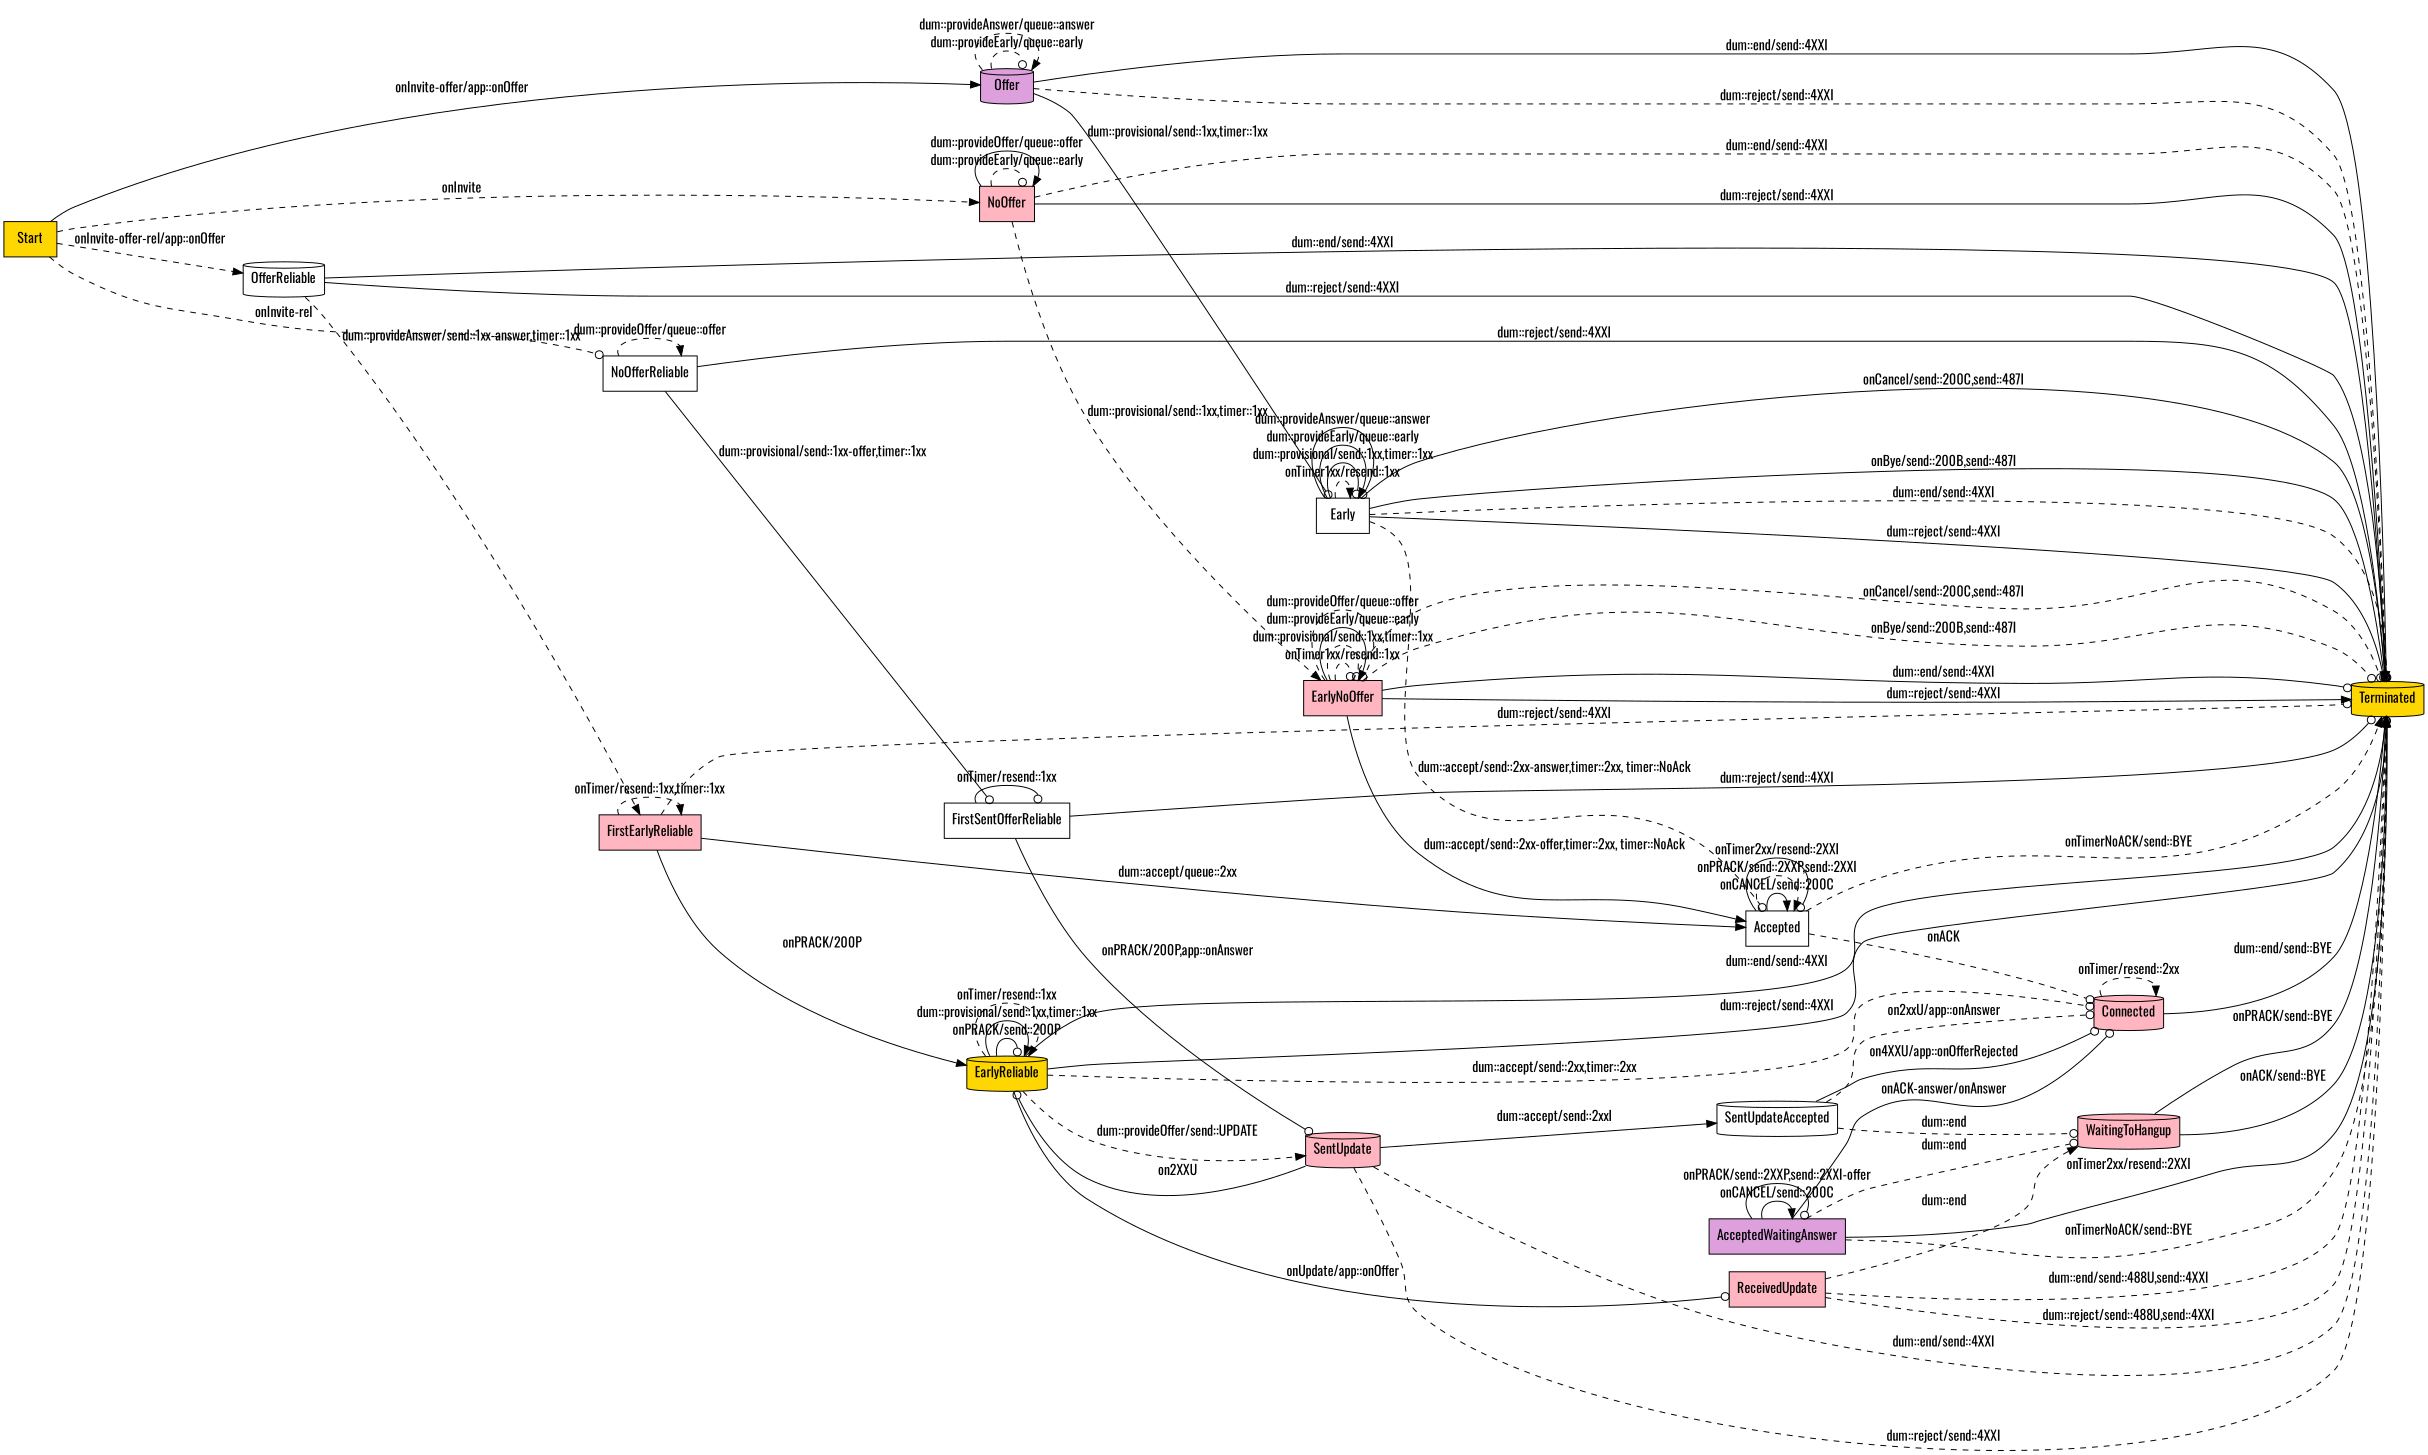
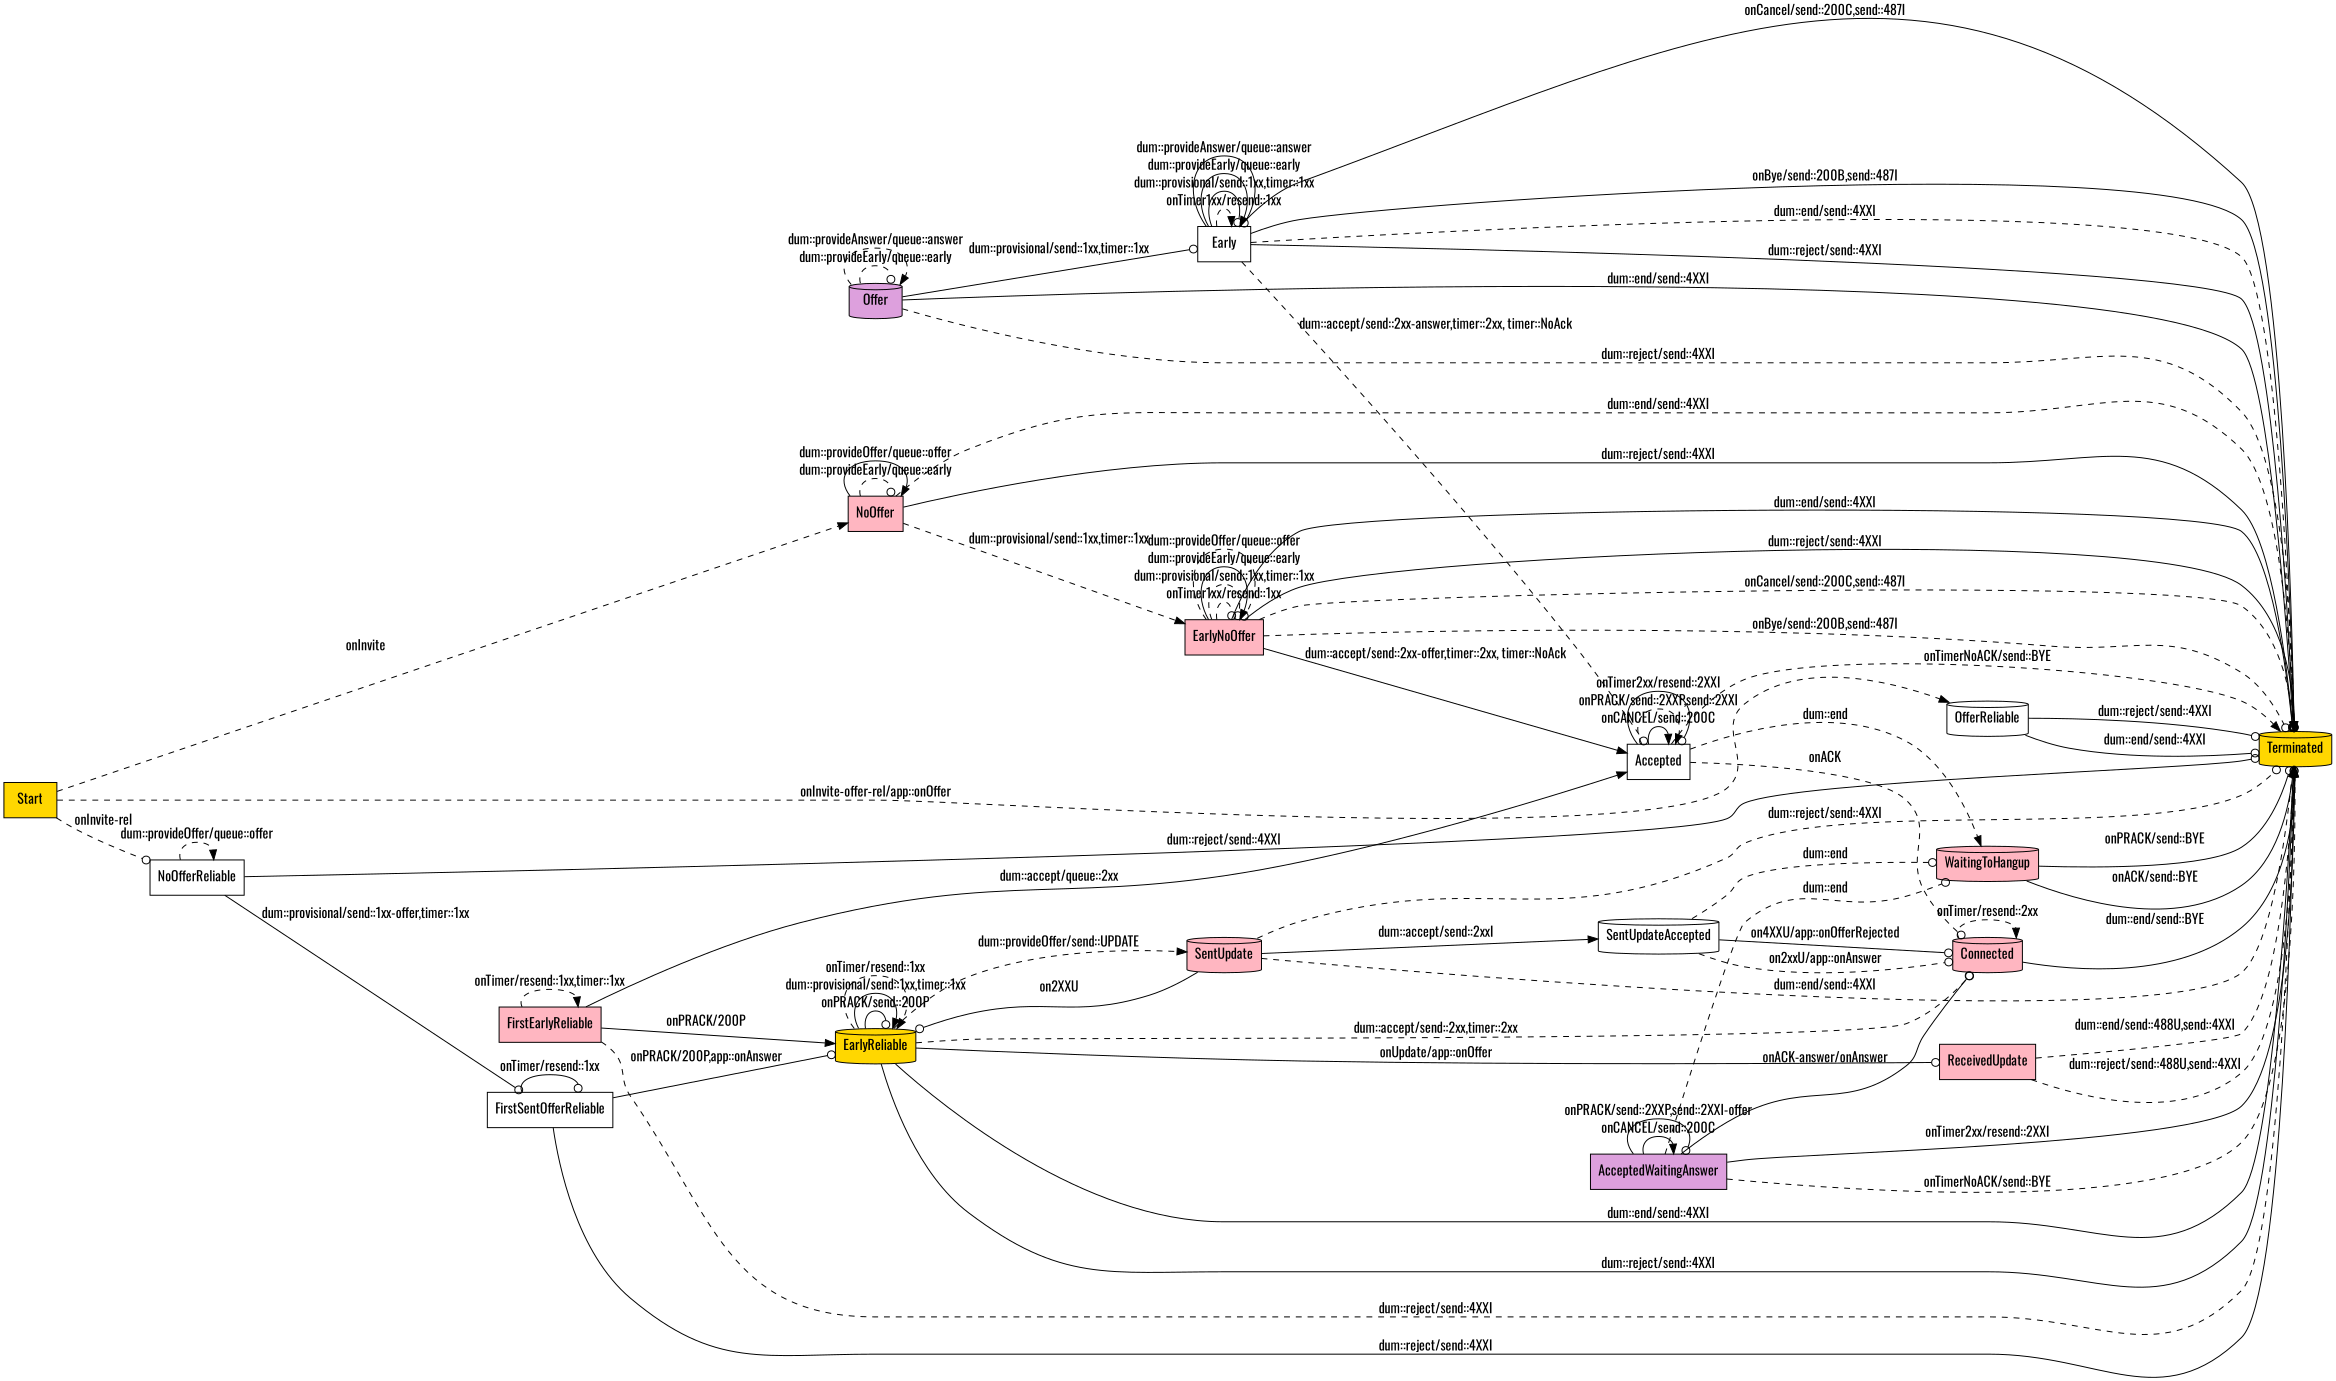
edge "Start" -> "Offer": removed, label "onInvite-offer/app::onOffer"
edge "OfferReliable" -> "FirstEarlyReliable": removed, label "dum::provideAnswer/send::1xx-answer,timer::1xx"
edge "FirstSentOfferReliable" -> "SentUpdate": now "FirstSentOfferReliable" -> "EarlyReliable"
edge "ReceivedUpdate" -> "WaitingToHangup": now "Accepted" -> "WaitingToHangup"
